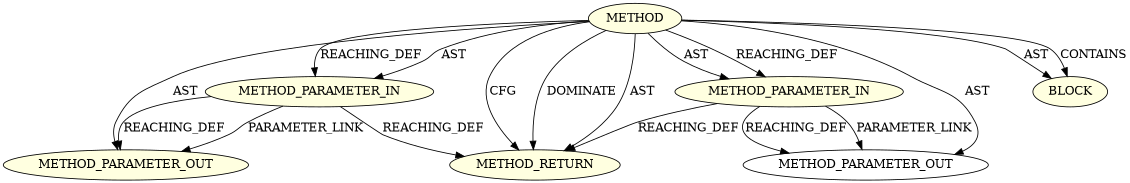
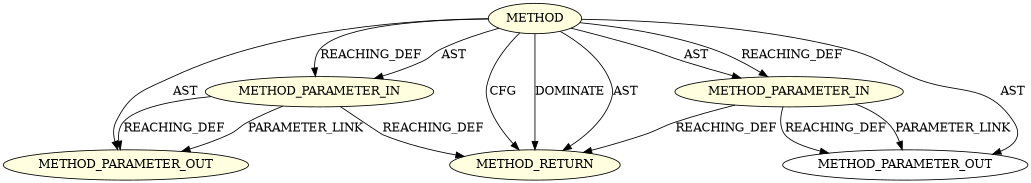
node "BLOCK": removed
